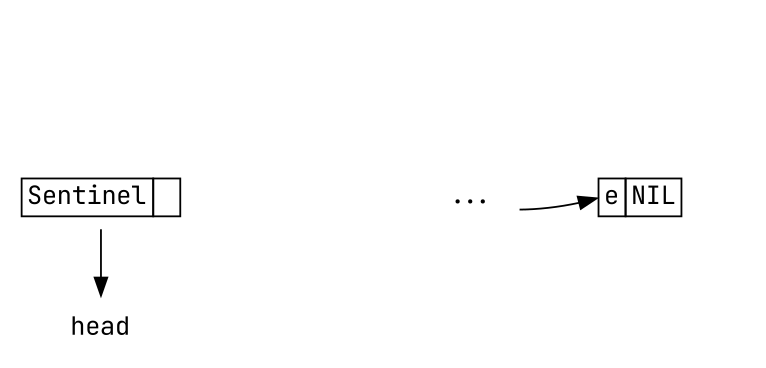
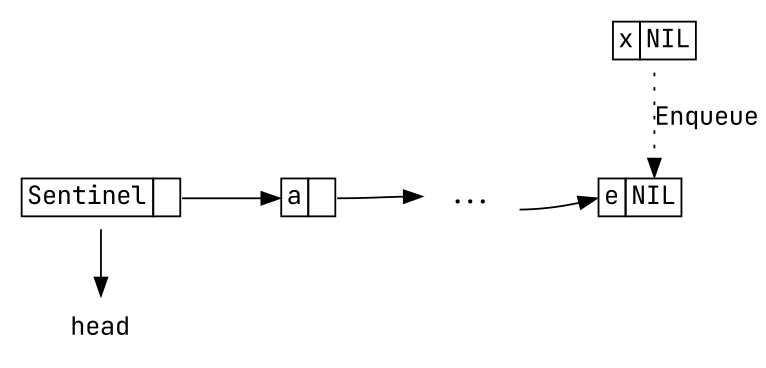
node "x": added
node "a": added
